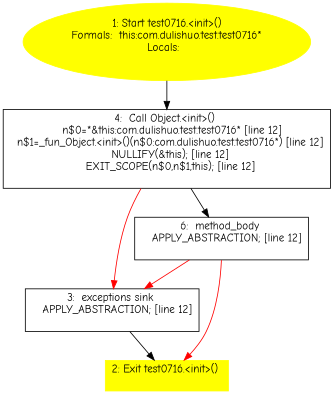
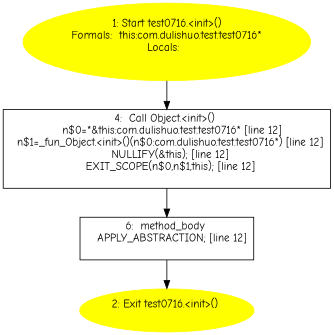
node "3:  exceptions sink APPLY_ABSTRACTION; [line 12]": removed
edge "6:  method_body APPLY_ABSTRACTION; [line 12]" -> "2: Exit test0716.<init>()": color red -> black
node "2: Exit test0716.<init>()": shape box -> ellipse
